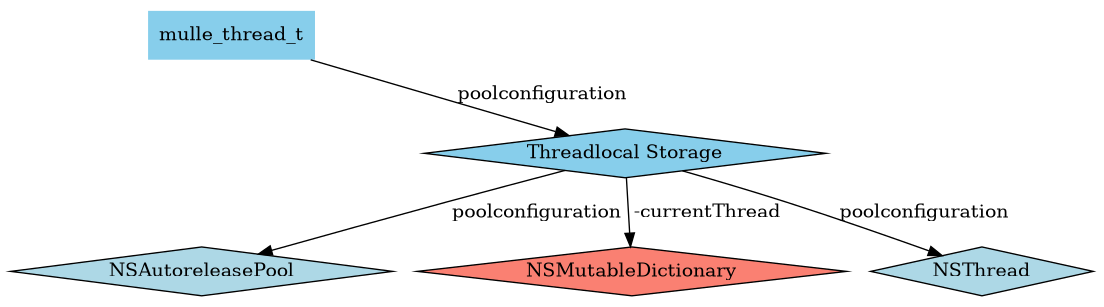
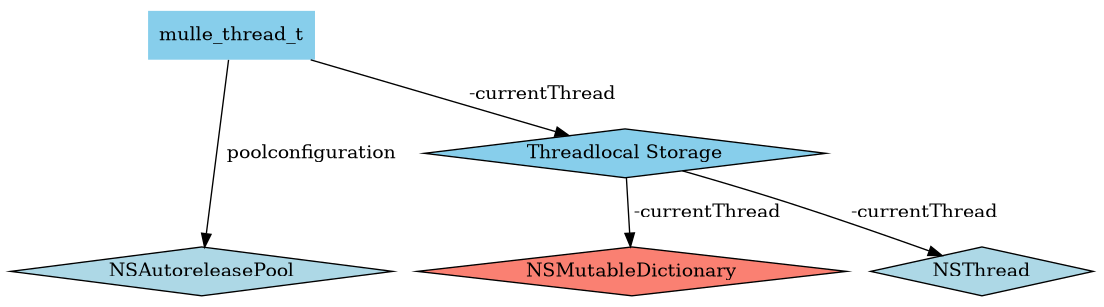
edge "mulle_thread_t" -> "Threadlocal Storage": label " poolconfiguration" -> " -currentThread"
edge "Threadlocal Storage" -> "NSAutoreleasePool": now "mulle_thread_t" -> "NSAutoreleasePool"
edge "Threadlocal Storage" -> "NSThread": label " poolconfiguration" -> " -currentThread"
